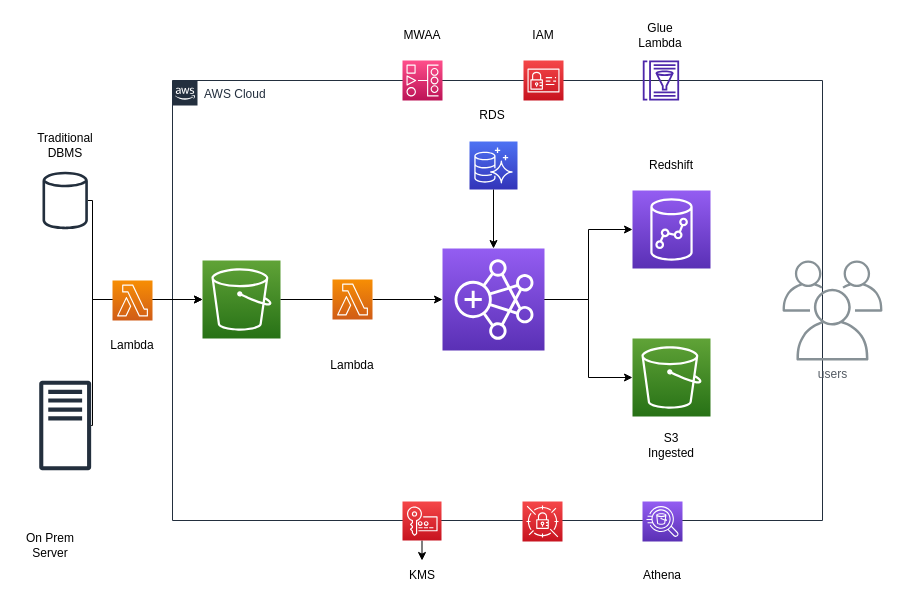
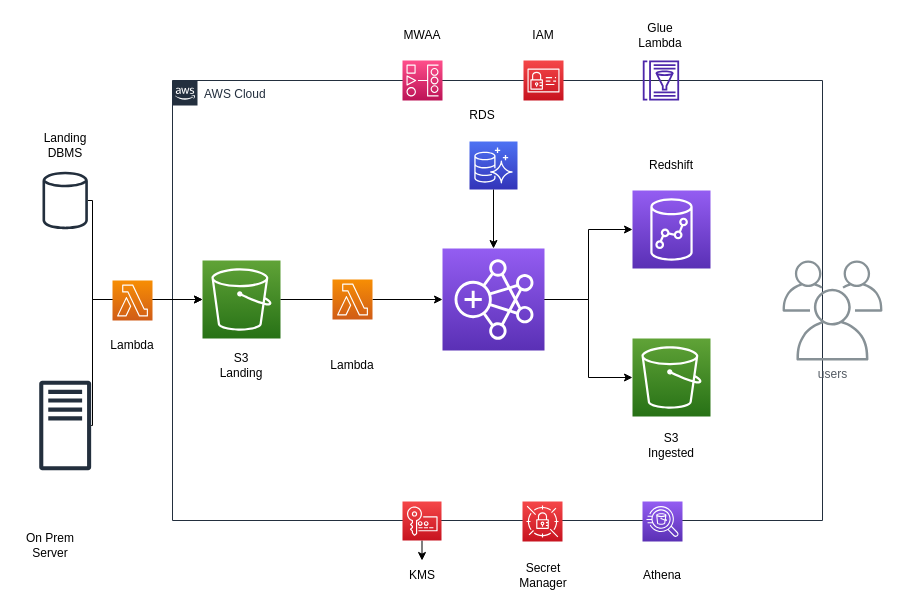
node "RDS": moved (493, 116) -> (483, 116)
node "Traditional DBMS": label "Traditional DBMS" -> "Landing DBMS"
node "S3 Landing": added
node "Secret Manager": added
